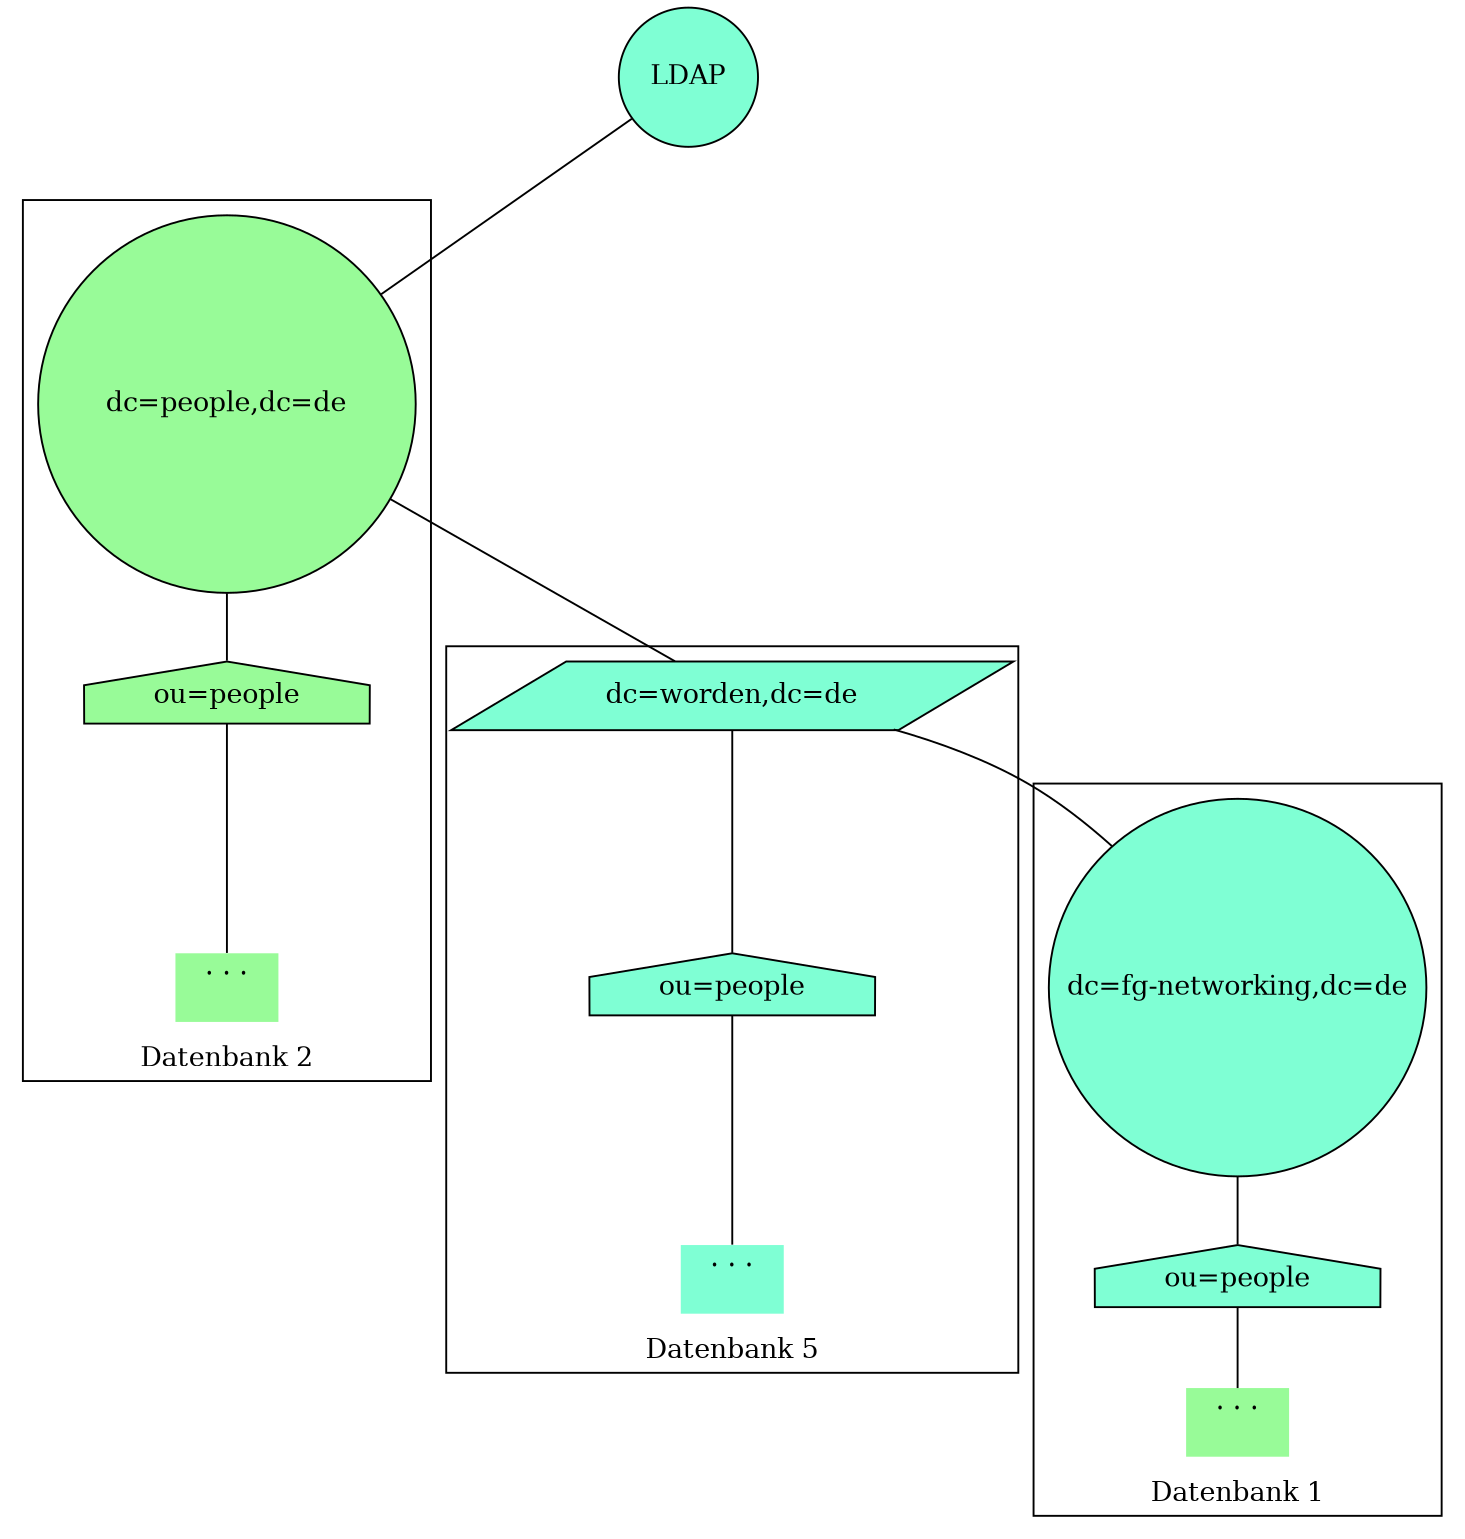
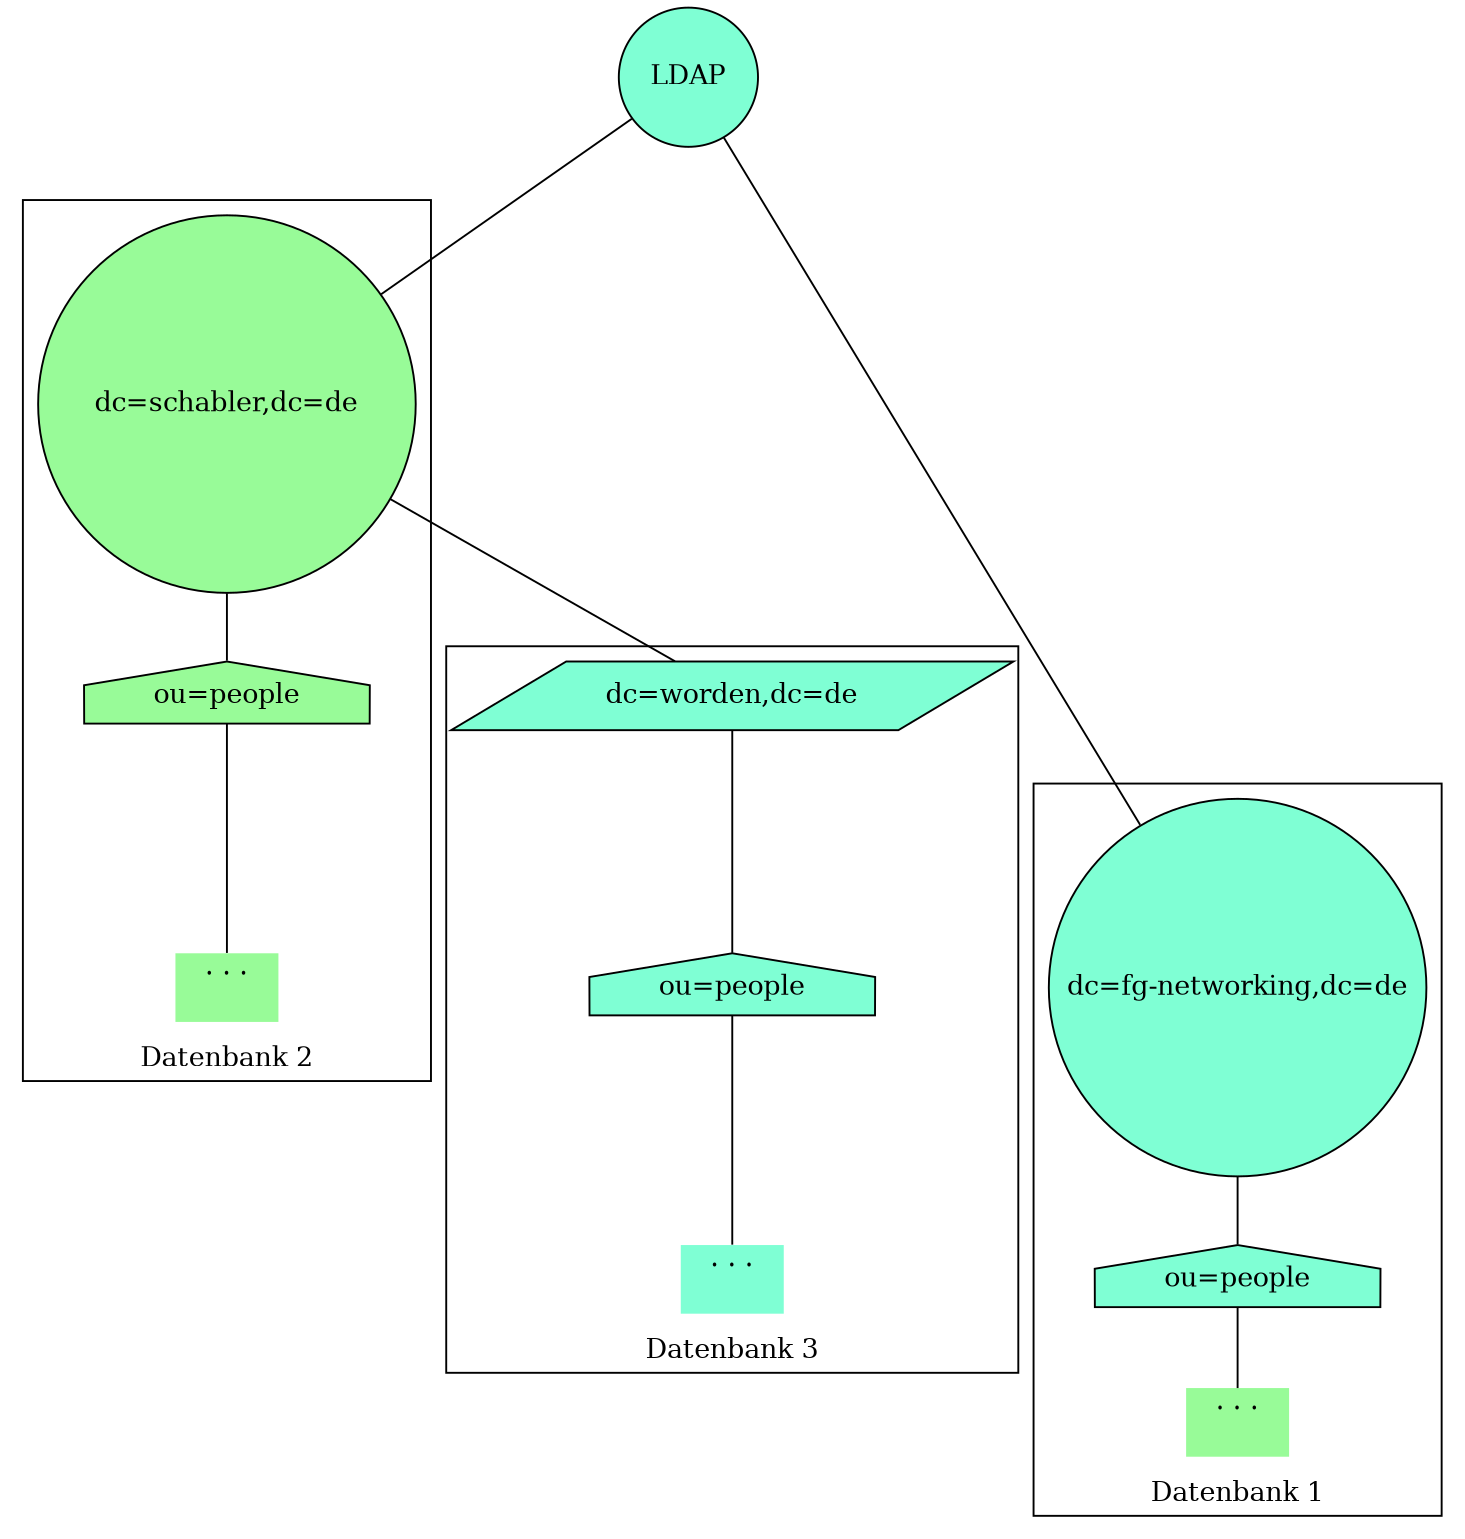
node "dc=people,dc=de": label "dc=people,dc=de" -> "dc=schabler,dc=de"
edge "dc=worden,dc=de" -- "dc=fg-networking,dc=de": now "LDAP" -- "dc=fg-networking,dc=de"
cluster "Datenbank 5": label "Datenbank 5" -> "Datenbank 3"
